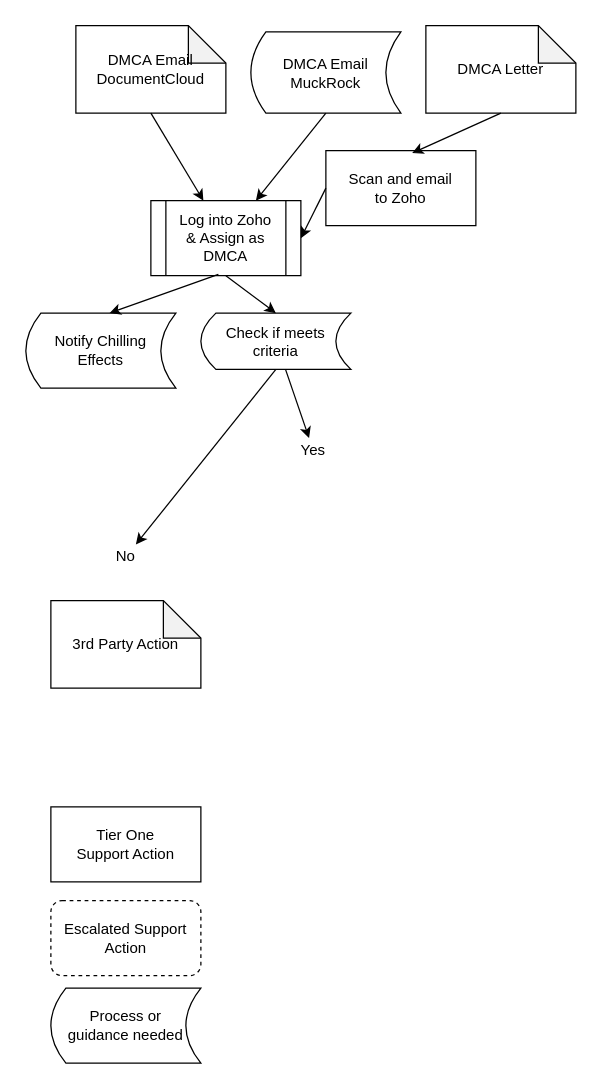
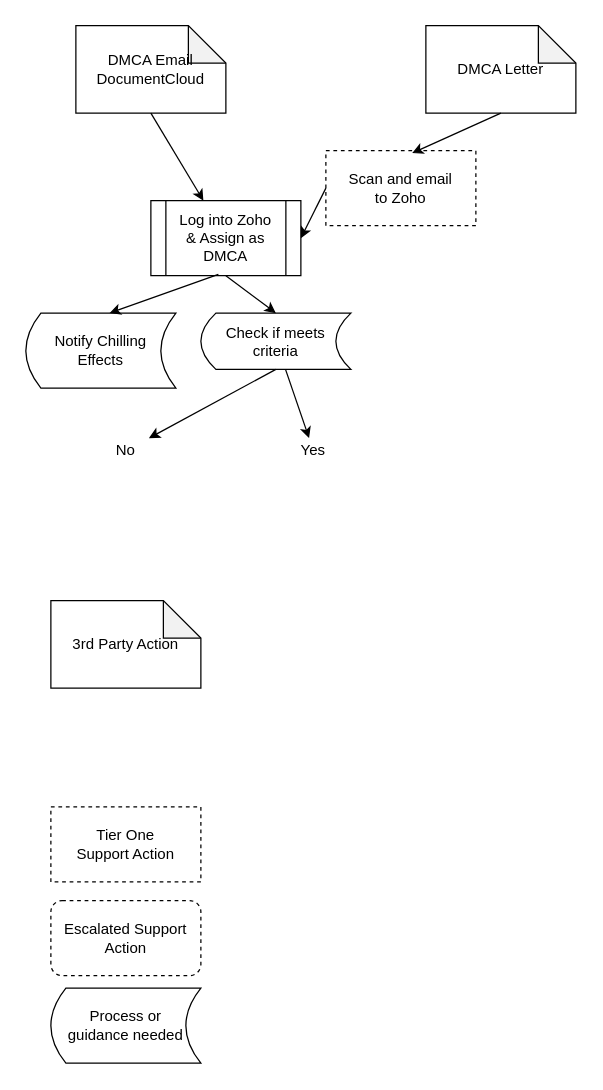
node "DMCA Email MuckRock": removed
edge "DMCA Email MuckRock" -> "Log into Zoho & Assign as DMCA": removed
node "Scan and email to Zoho": style solid -> dashed
node "No": moved (126, 557) -> (126, 451)
node "Tier One Support Action": style solid -> dashed
